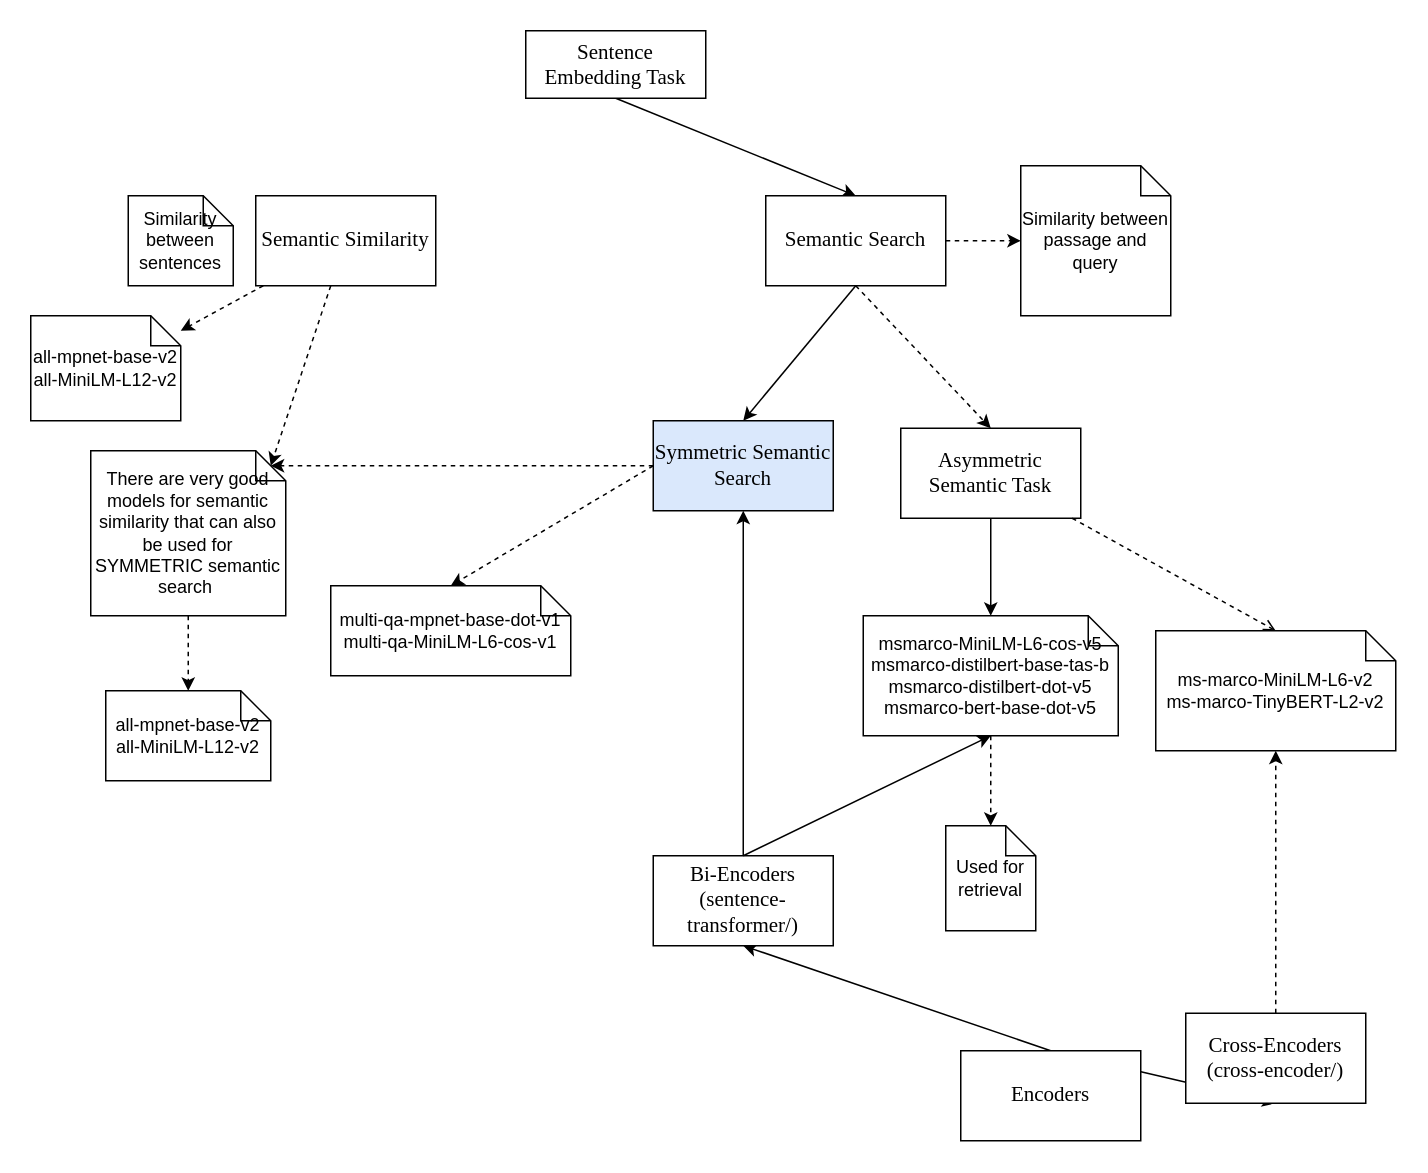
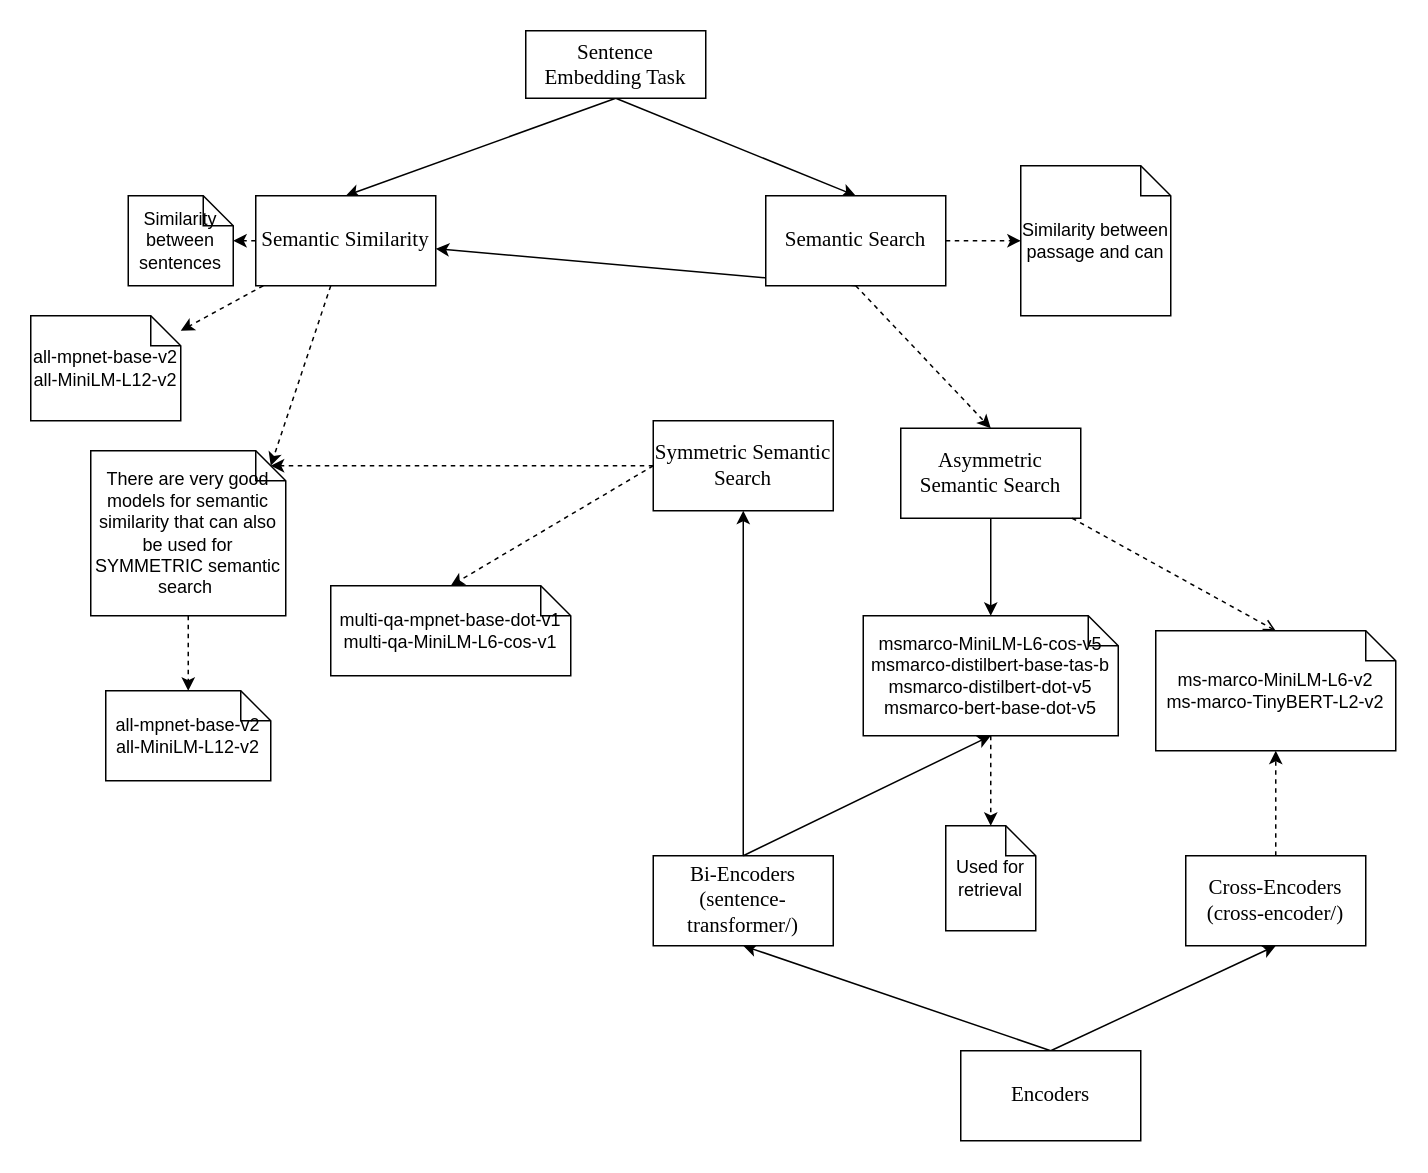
edge "Sentence Embedding Task" -> "Semantic Similarity": added
edge "Semantic Similarity" -> "Similarity between sentences": added
node "Similarity between passage and query": label "Similarity between passage and query" -> "Similarity between passage and can"
edge "Semantic Search" -> "Symmetric Semantic Search": now "Semantic Search" -> "Semantic Similarity"
node "Symmetric Semantic Search": fillcolor #dae8fc -> #ffffff
node "Asymmetric Semantic Task": label "Asymmetric Semantic Task" -> "Asymmetric Semantic Search"
node "Cross-Encoders (cross-encoder/)": moved (1276, 1058) -> (1276, 901)
